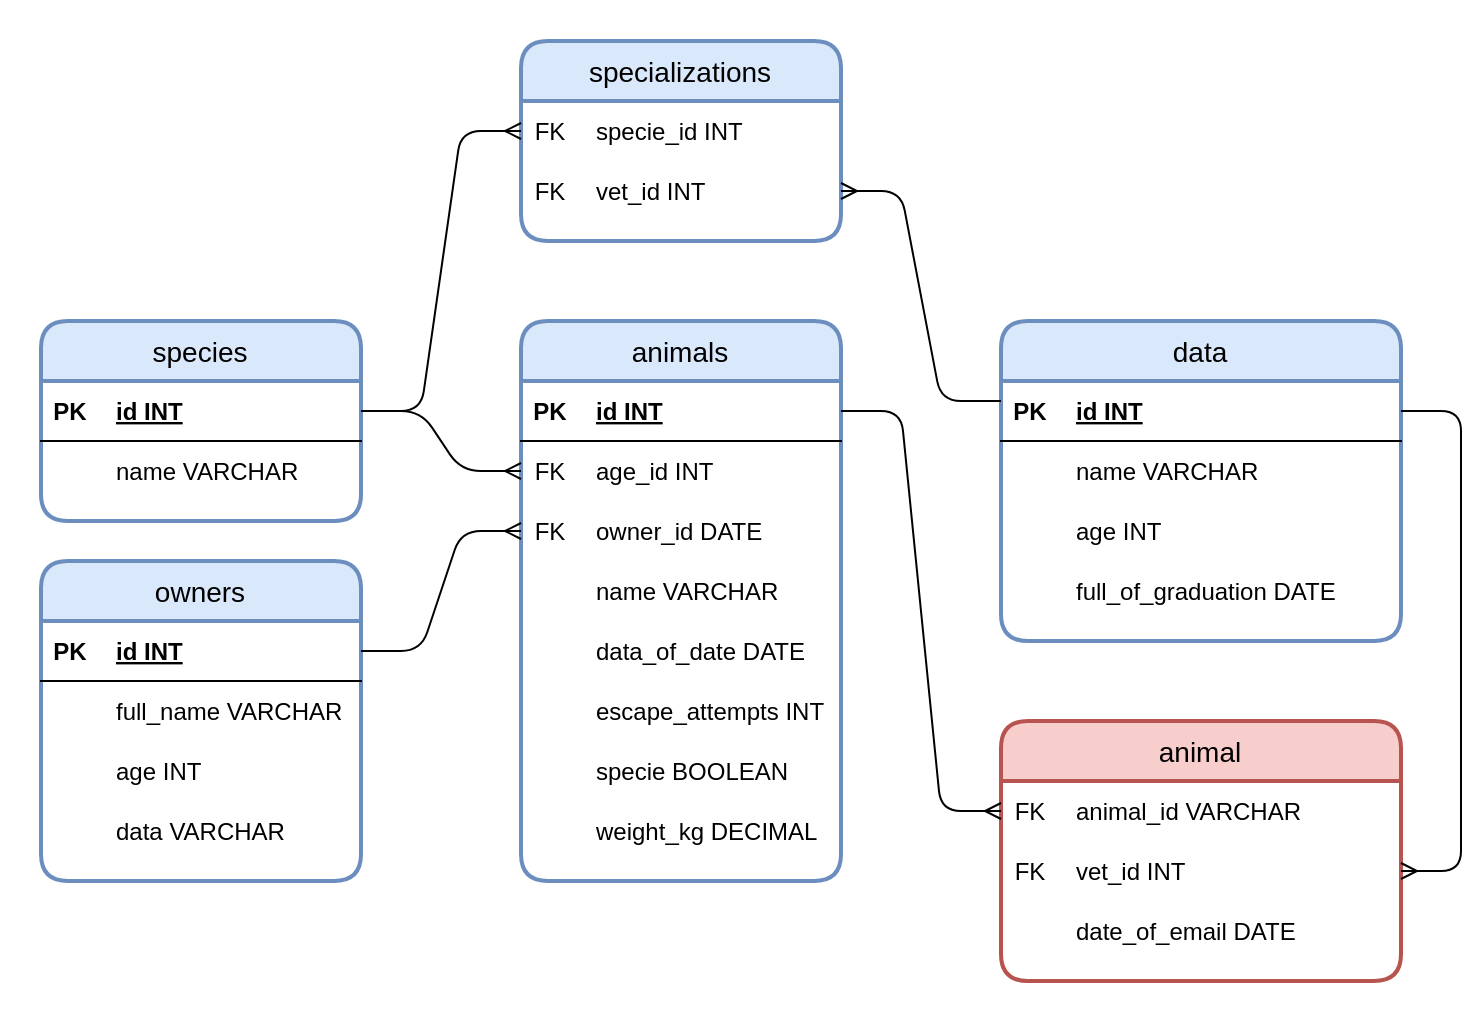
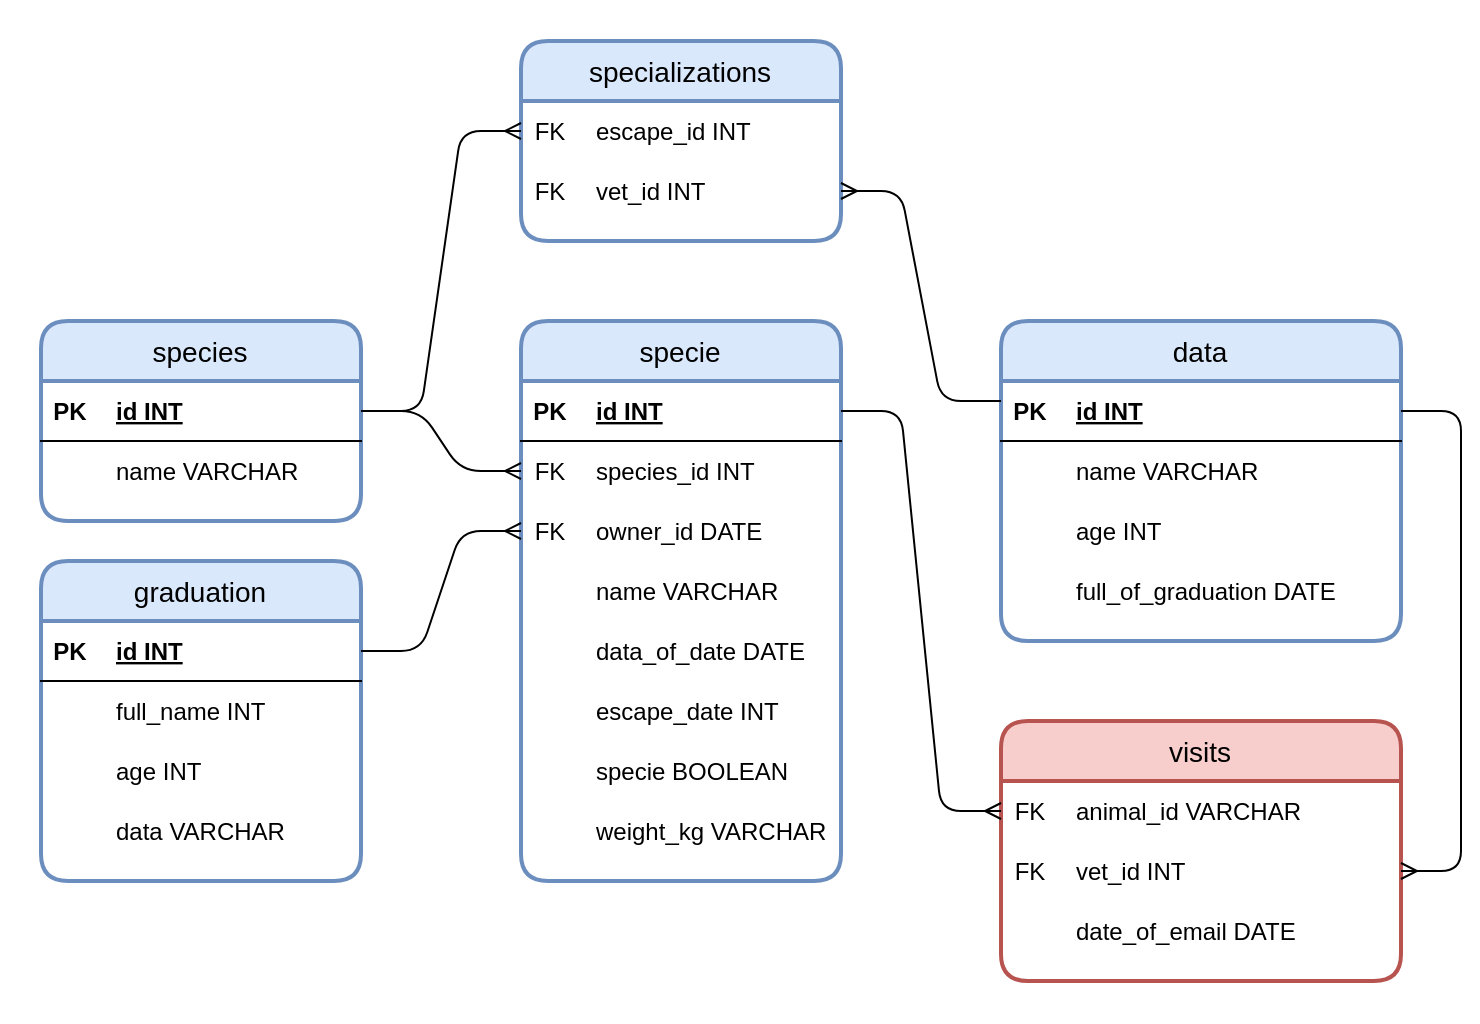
node "specie_id INT": label "specie_id INT" -> "escape_id INT"
node "animals": label "animals" -> "specie"
node "age_id INT": label "age_id INT" -> "species_id INT"
node "owners": label "owners" -> "graduation"
node "full_name VARCHAR": label "full_name VARCHAR" -> "full_name INT"
node "escape_attempts INT": label "escape_attempts INT" -> "escape_date INT"
node "animal": label "animal" -> "visits"
node "weight_kg DECIMAL": label "weight_kg DECIMAL" -> "weight_kg VARCHAR"
